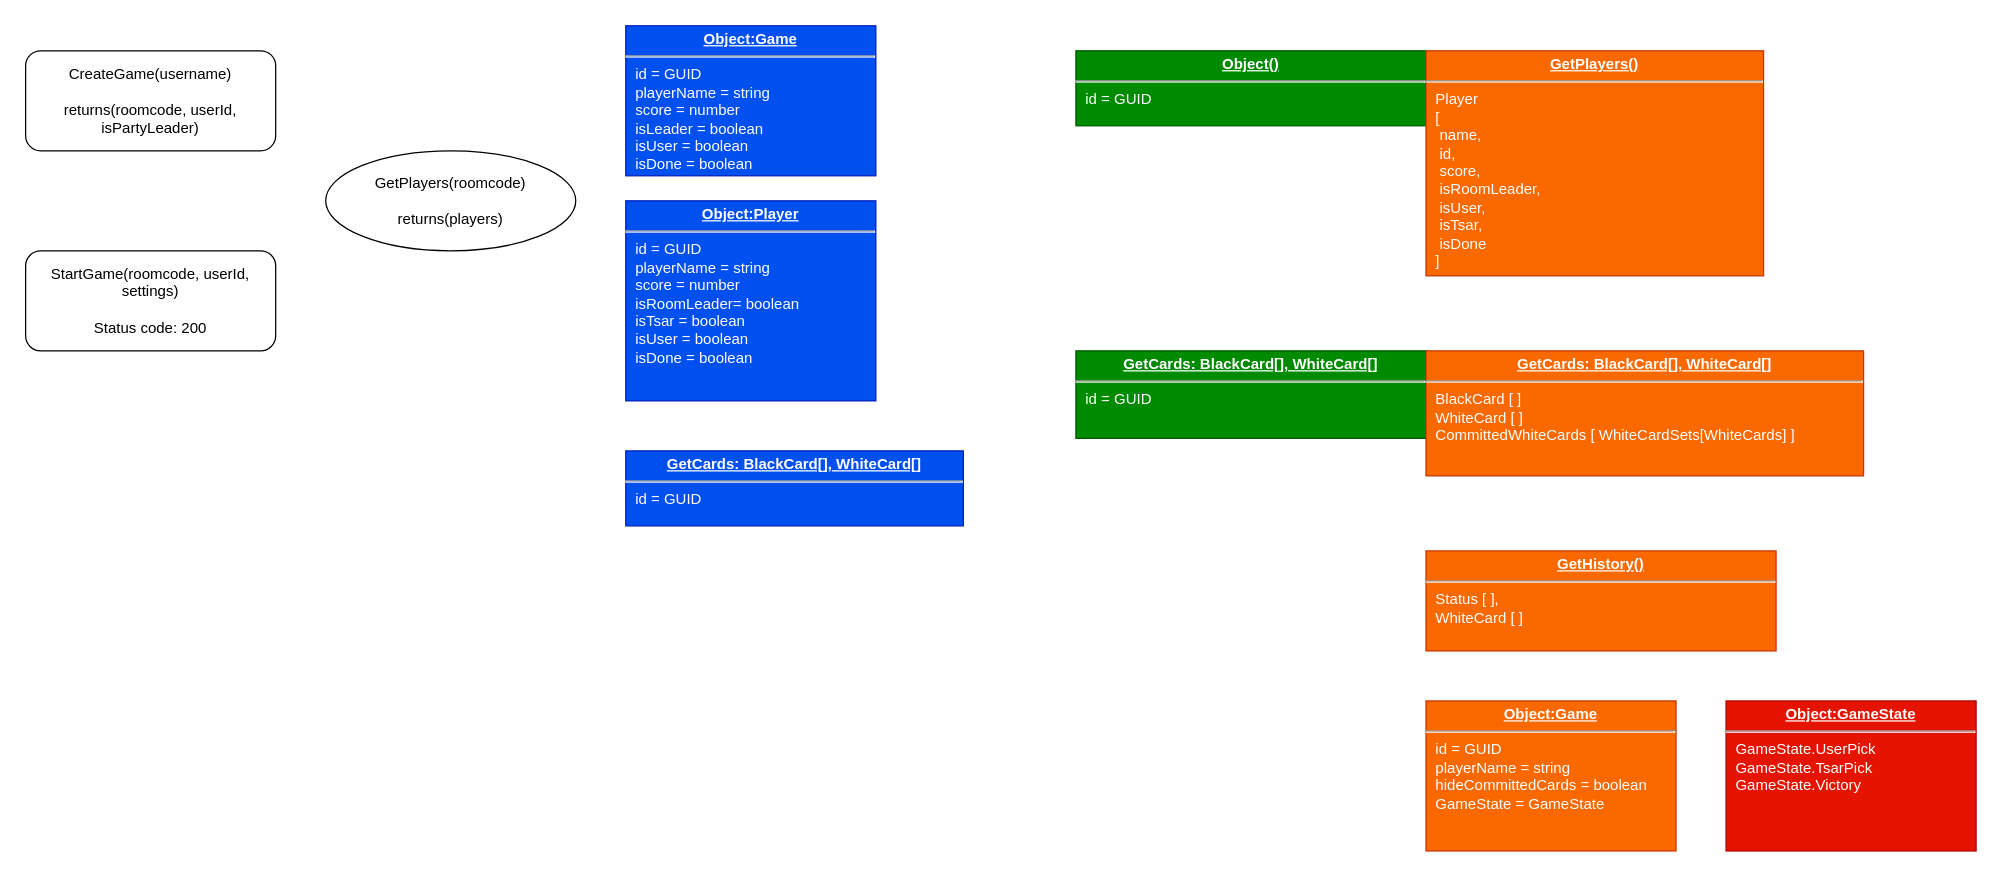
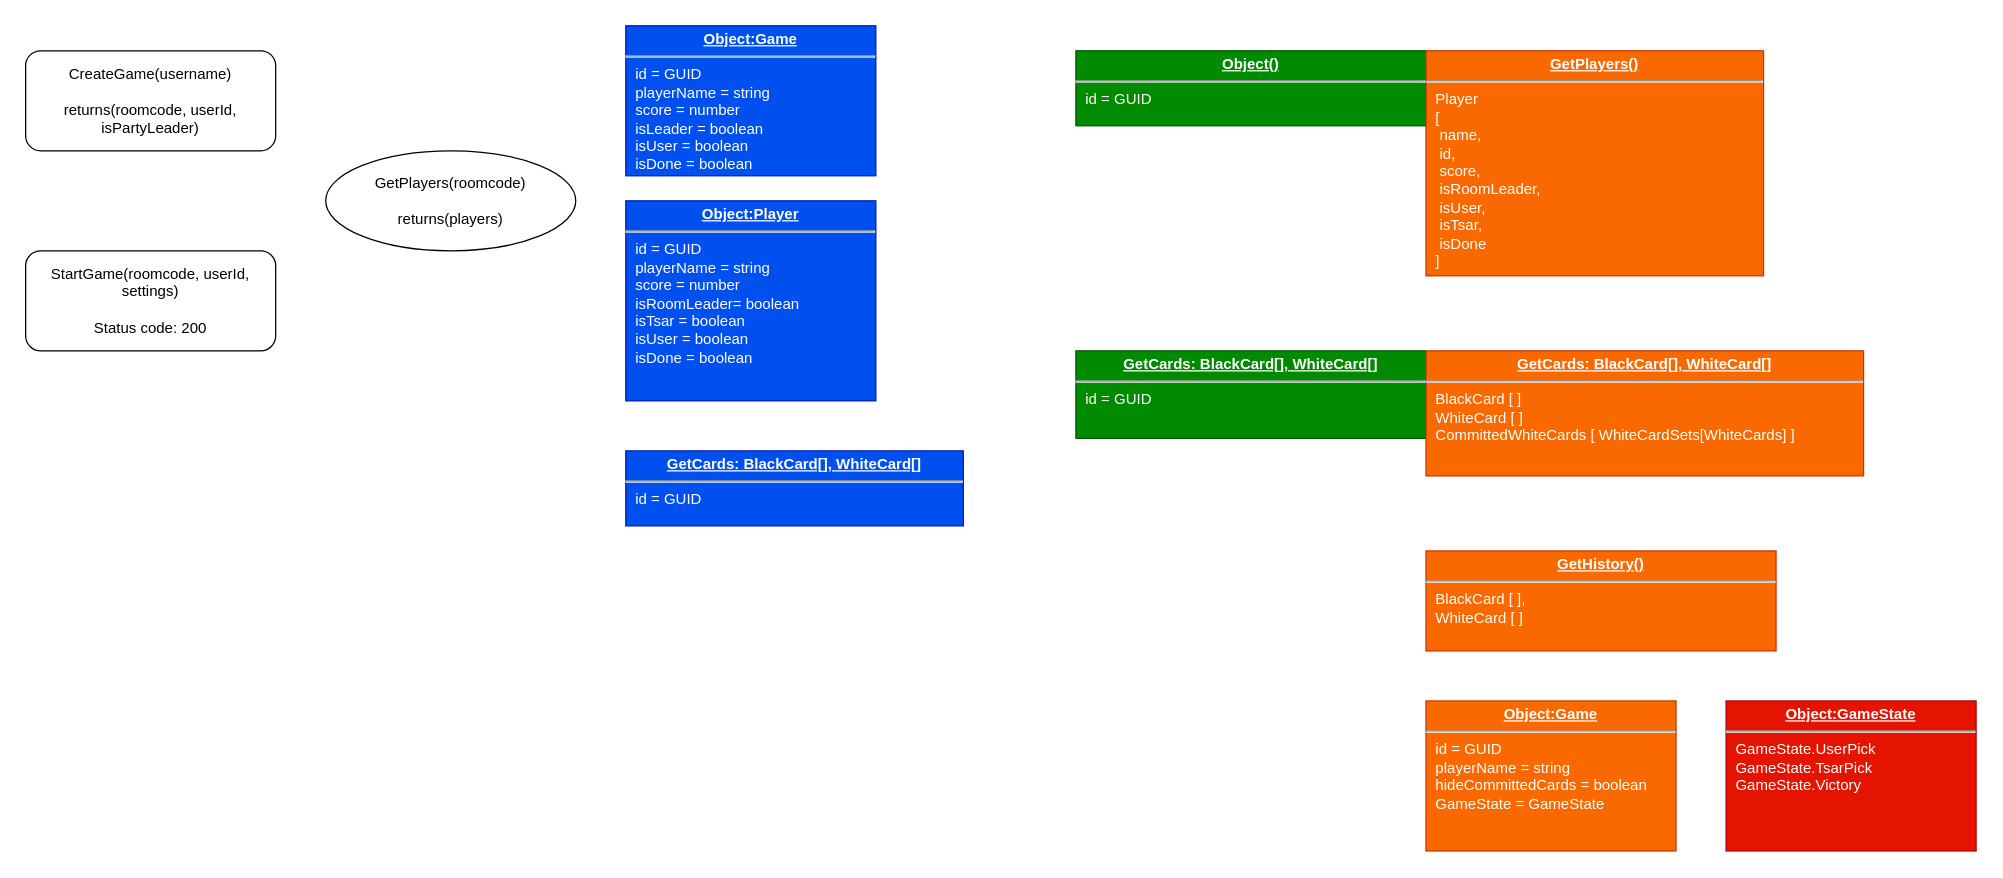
node "GetHistory() Status [ ], WhiteCard [ ]": label "GetHistory() Status [ ], WhiteCard [ ]" -> "GetHistory() BlackCard [ ], WhiteCard [ ]"
